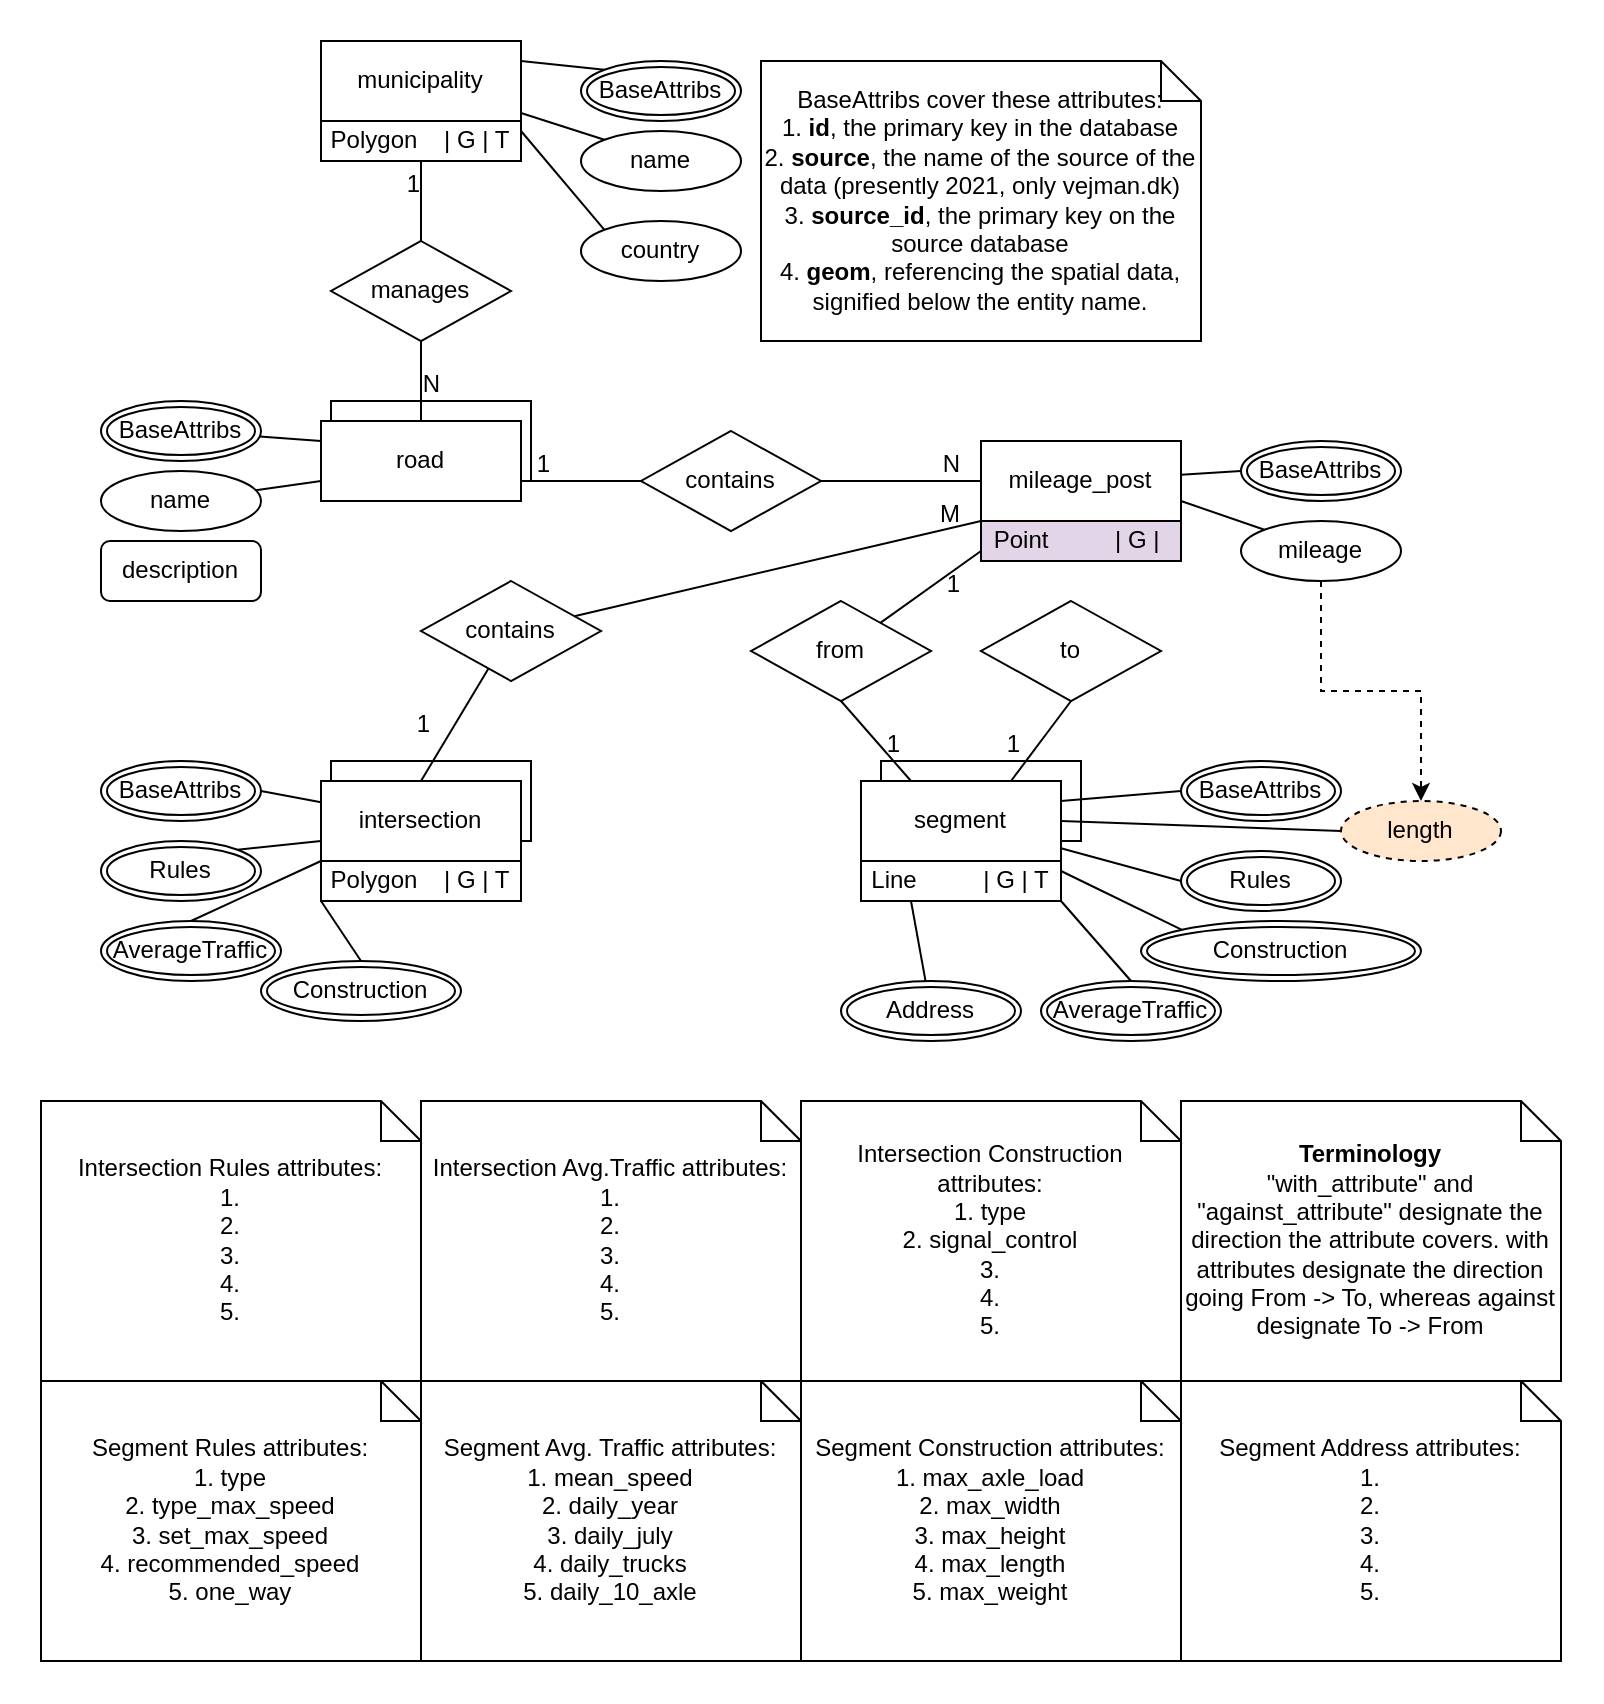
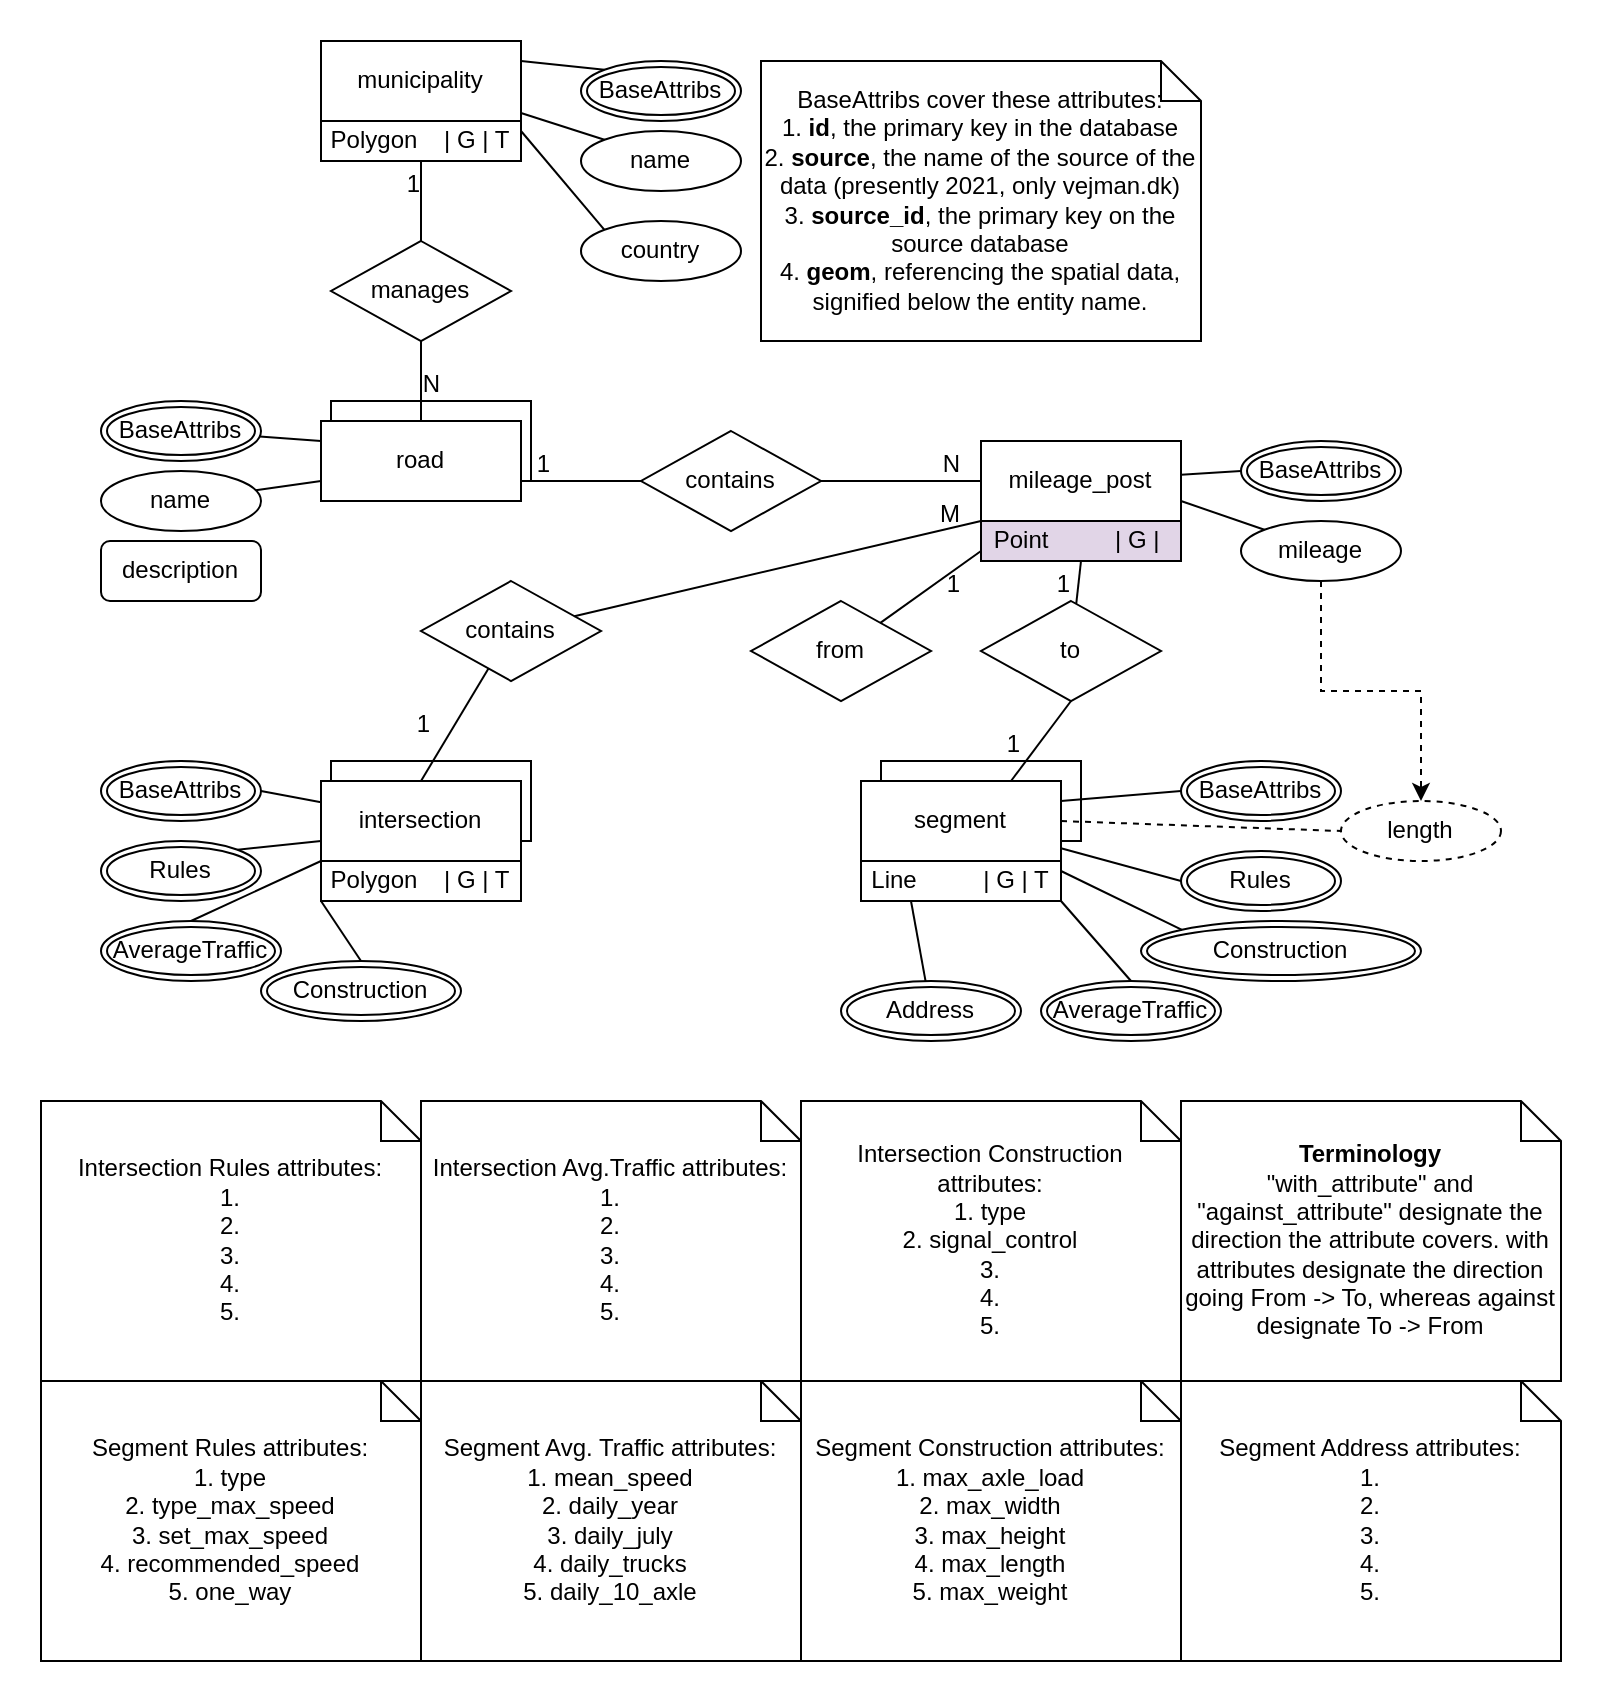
edge "Point | G |" -- "to": added, label "1"
edge "from" -- "segment": removed, label "1"
edge "segment" -- "length": style solid -> dashed
node "length": fillcolor #ffe6cc -> #ffffff
